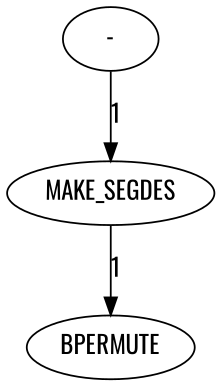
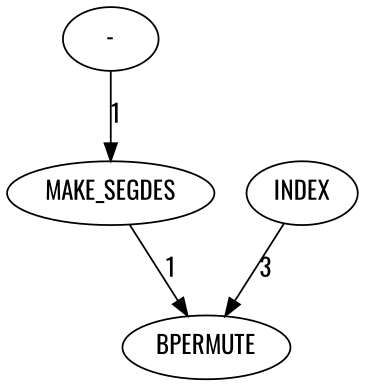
node "INDEX": added
